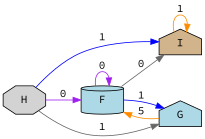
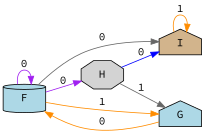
edge "H" -> "I": label "1" -> "0"
edge "H" -> "F": reversed
edge "F" -> "G": color blue -> darkorange
edge "G" -> "F": label "5" -> "0"
